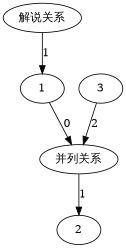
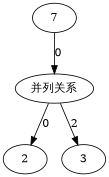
node "解说关系": removed
node "1": label "1" -> "7"
edge "3" -> "并列关系": reversed
edge "并列关系" -> "2": label "1" -> "0"
